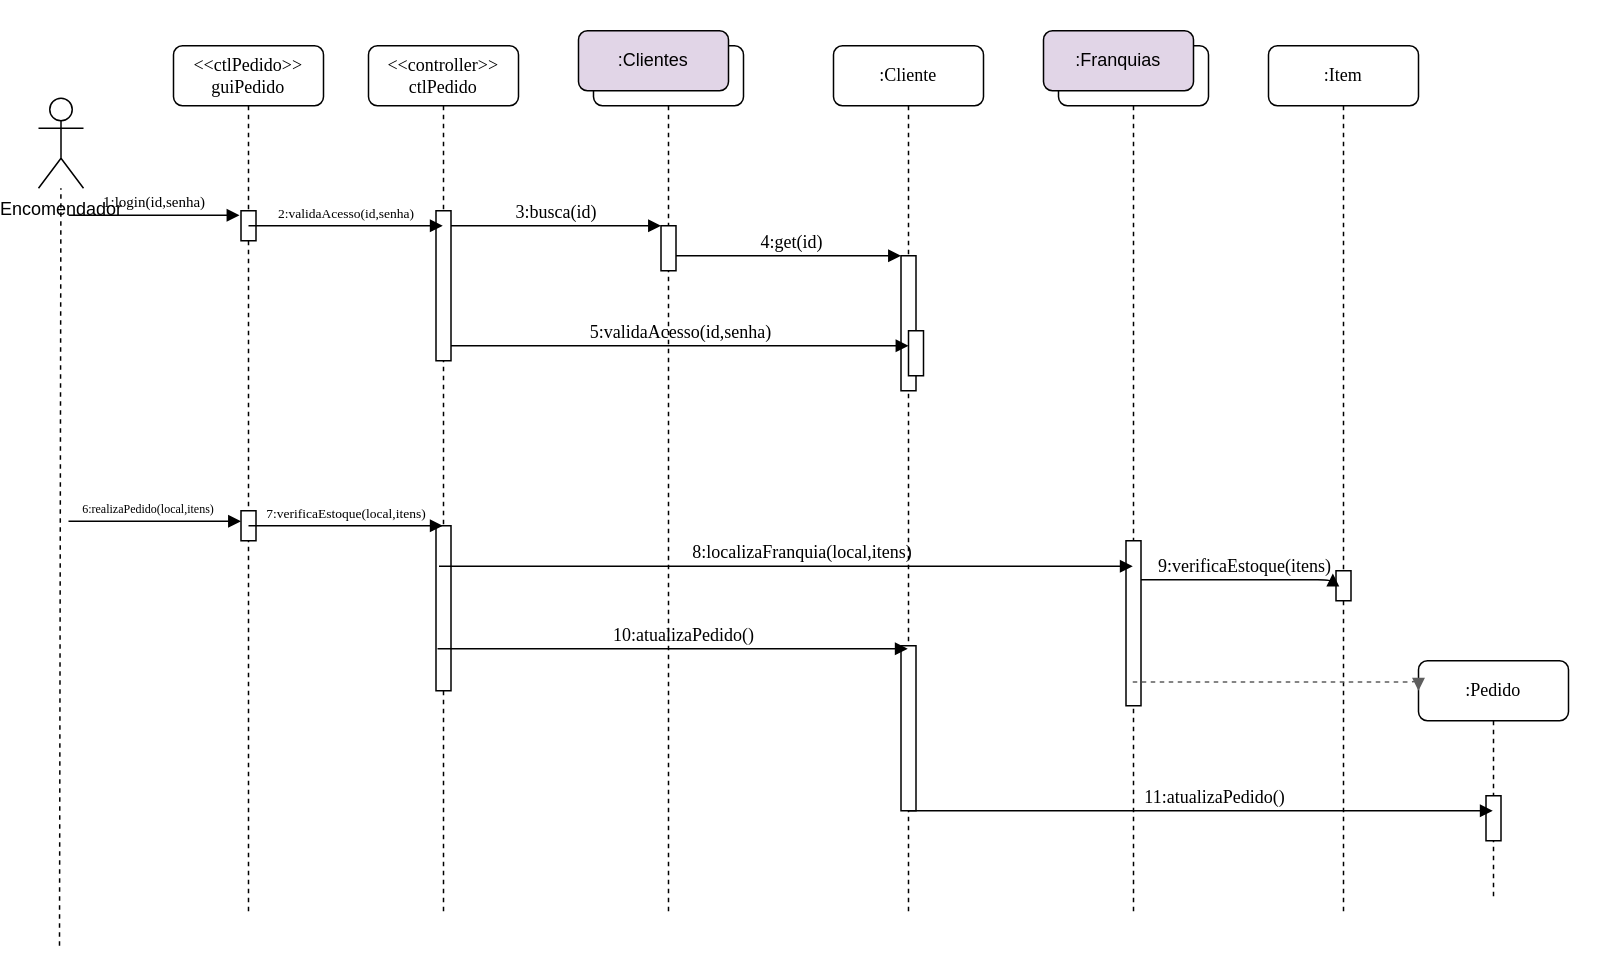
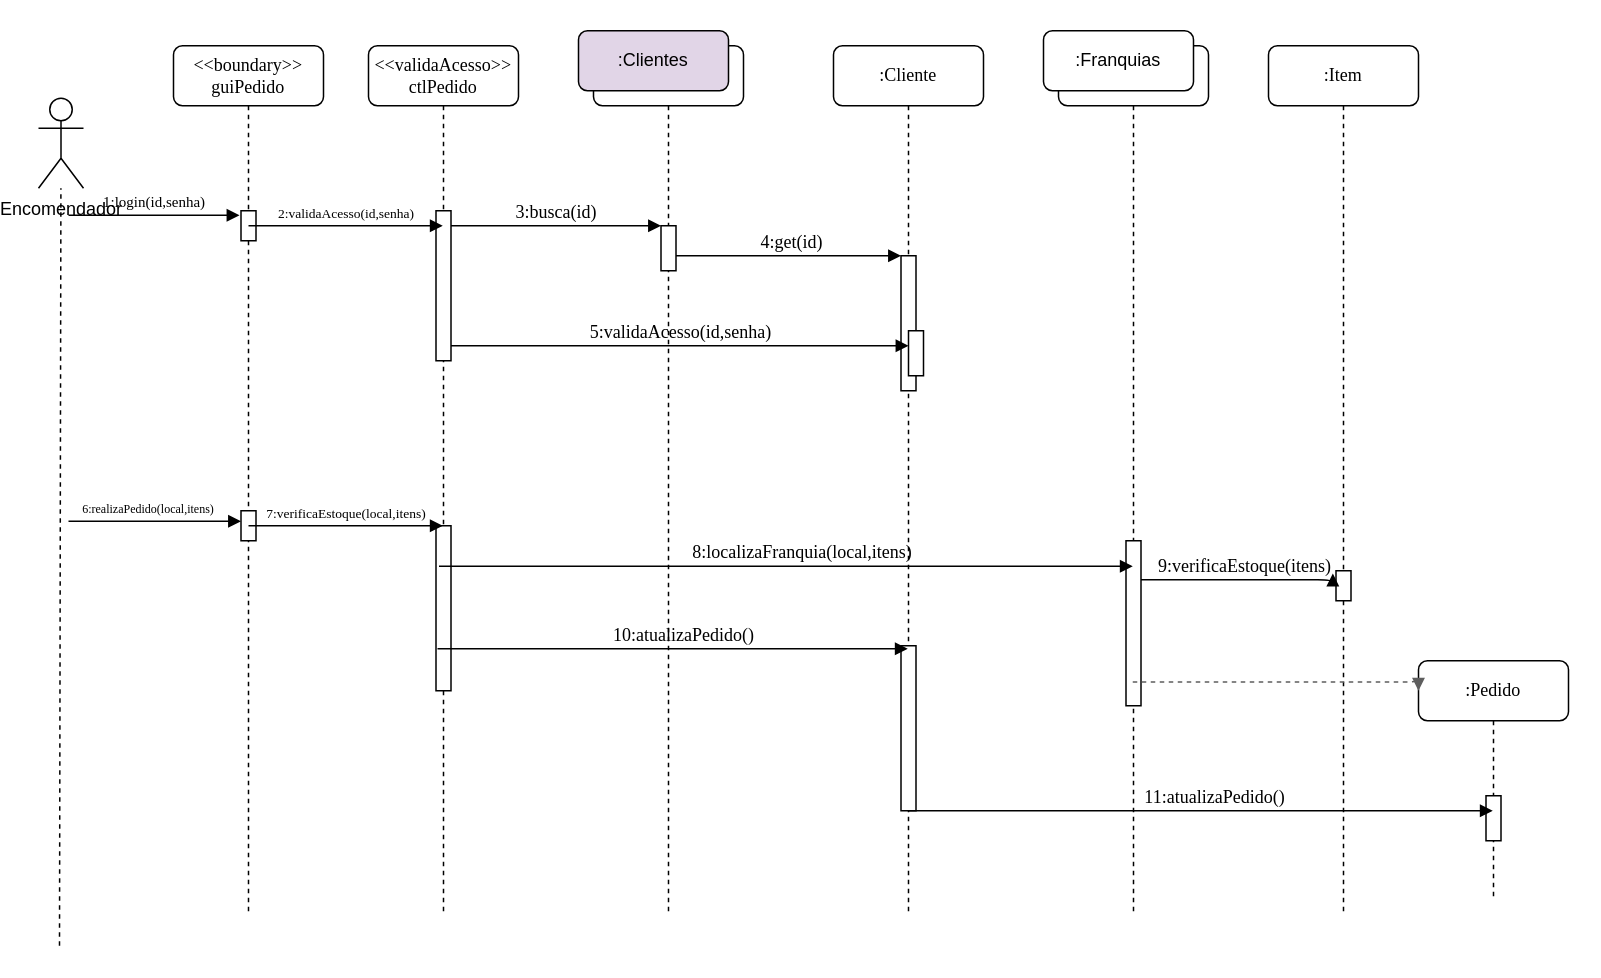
node ":Franquias": fillcolor #e1d5e7 -> #ffffff
node "<<ctlPedido>> guiPedido": label "<<ctlPedido>> guiPedido" -> "<<boundary>> guiPedido"
node "<<controller>> ctlPedido": label "<<controller>> ctlPedido" -> "<<validaAcesso>> ctlPedido"
